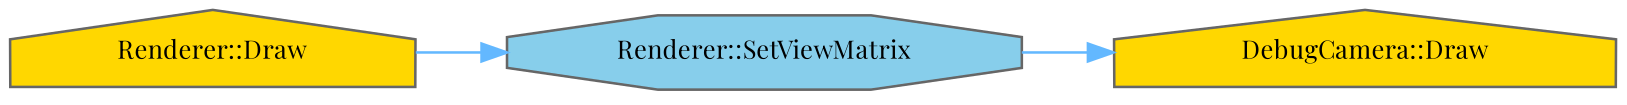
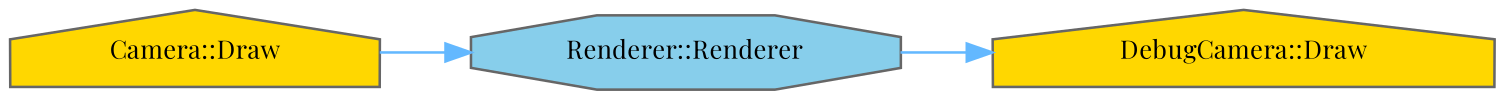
node "Renderer::Draw": label "Renderer::Draw" -> "Camera::Draw"
node "Renderer::SetViewMatrix": label "Renderer::SetViewMatrix" -> "Renderer::Renderer"
